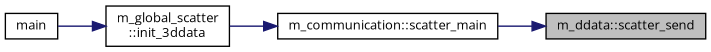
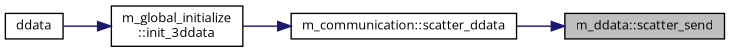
node "main": label "main" -> "ddata"
node "m_global_scatter ::init_3ddata": label "m_global_scatter ::init_3ddata" -> "m_global_initialize ::init_3ddata"
node "m_communication::scatter_main": label "m_communication::scatter_main" -> "m_communication::scatter_ddata"
